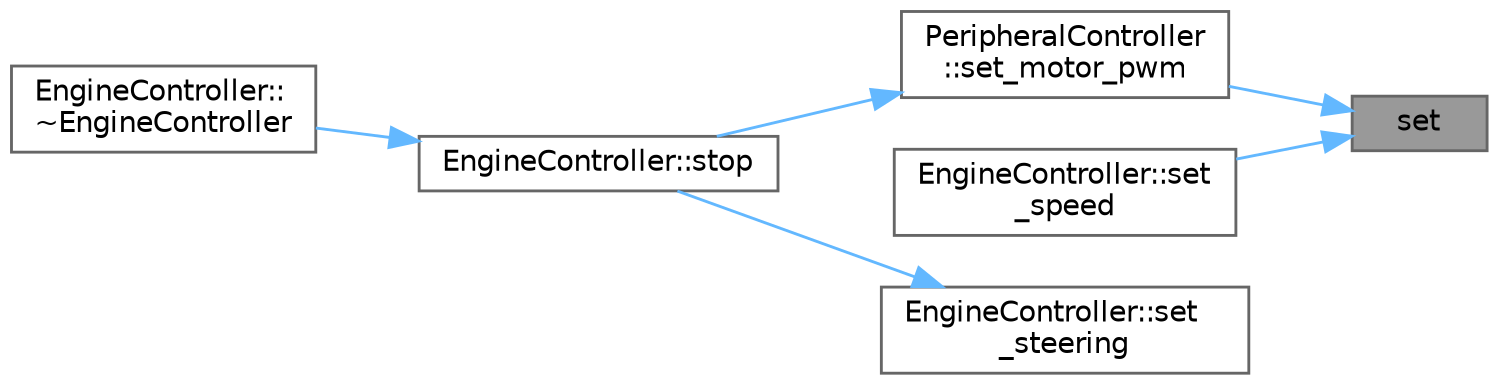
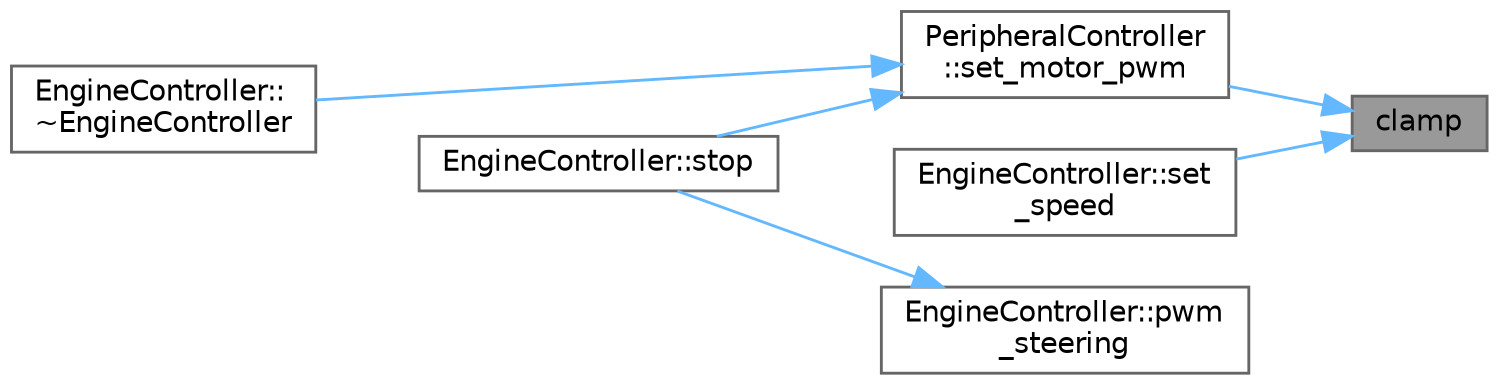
node "set": label "set" -> "clamp"
edge "EngineController:: ~EngineController" -> "EngineController::stop": now "EngineController:: ~EngineController" -> "PeripheralController ::set_motor_pwm"
node "EngineController::set _steering": label "EngineController::set _steering" -> "EngineController::pwm _steering"
